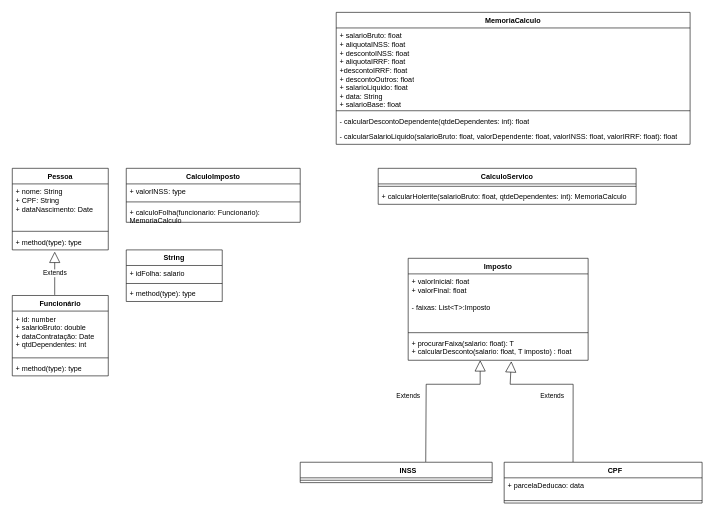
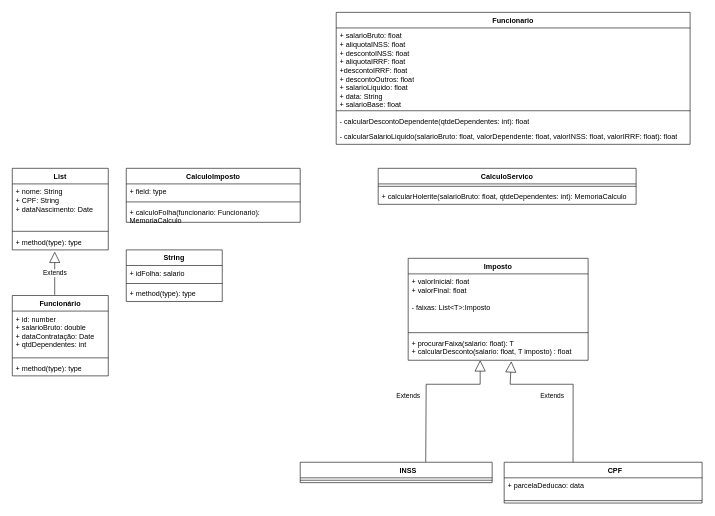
node "MemoriaCalculo": label "MemoriaCalculo" -> "Funcionario"
node "Pessoa": label "Pessoa" -> "List"
node "+ valorINSS: type": label "+ valorINSS: type" -> "+ field: type"
